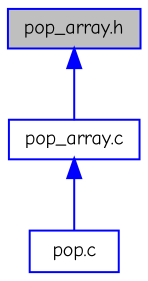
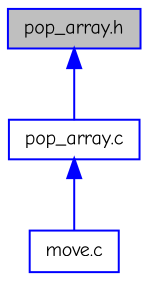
node "pop.c": label "pop.c" -> "move.c"
